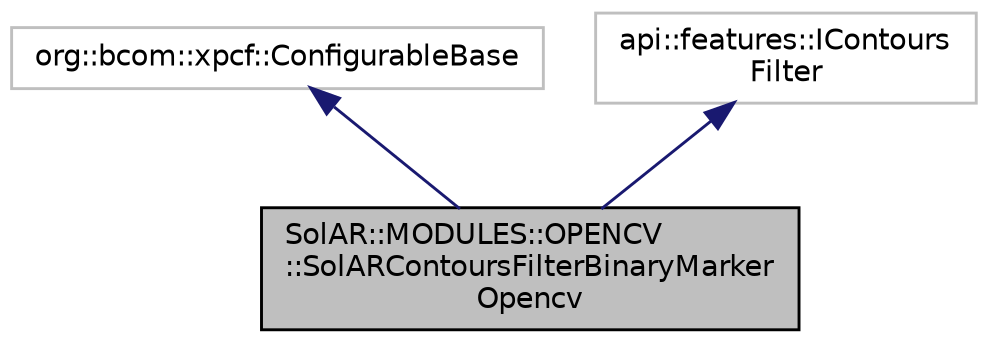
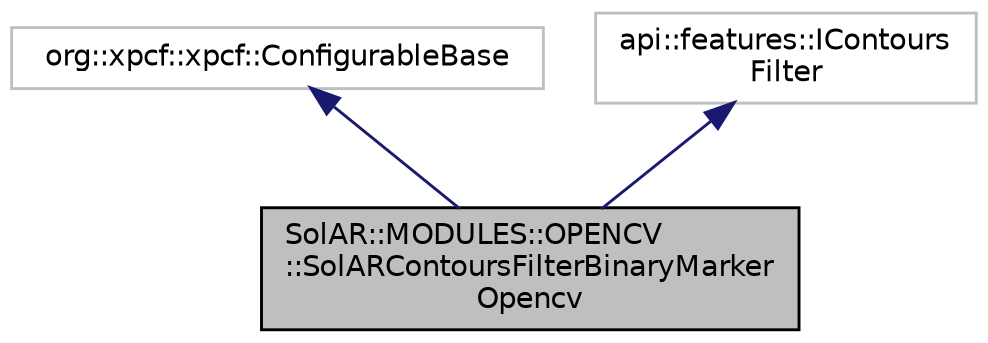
node "org::bcom::xpcf::ConfigurableBase": label "org::bcom::xpcf::ConfigurableBase" -> "org::xpcf::xpcf::ConfigurableBase"
